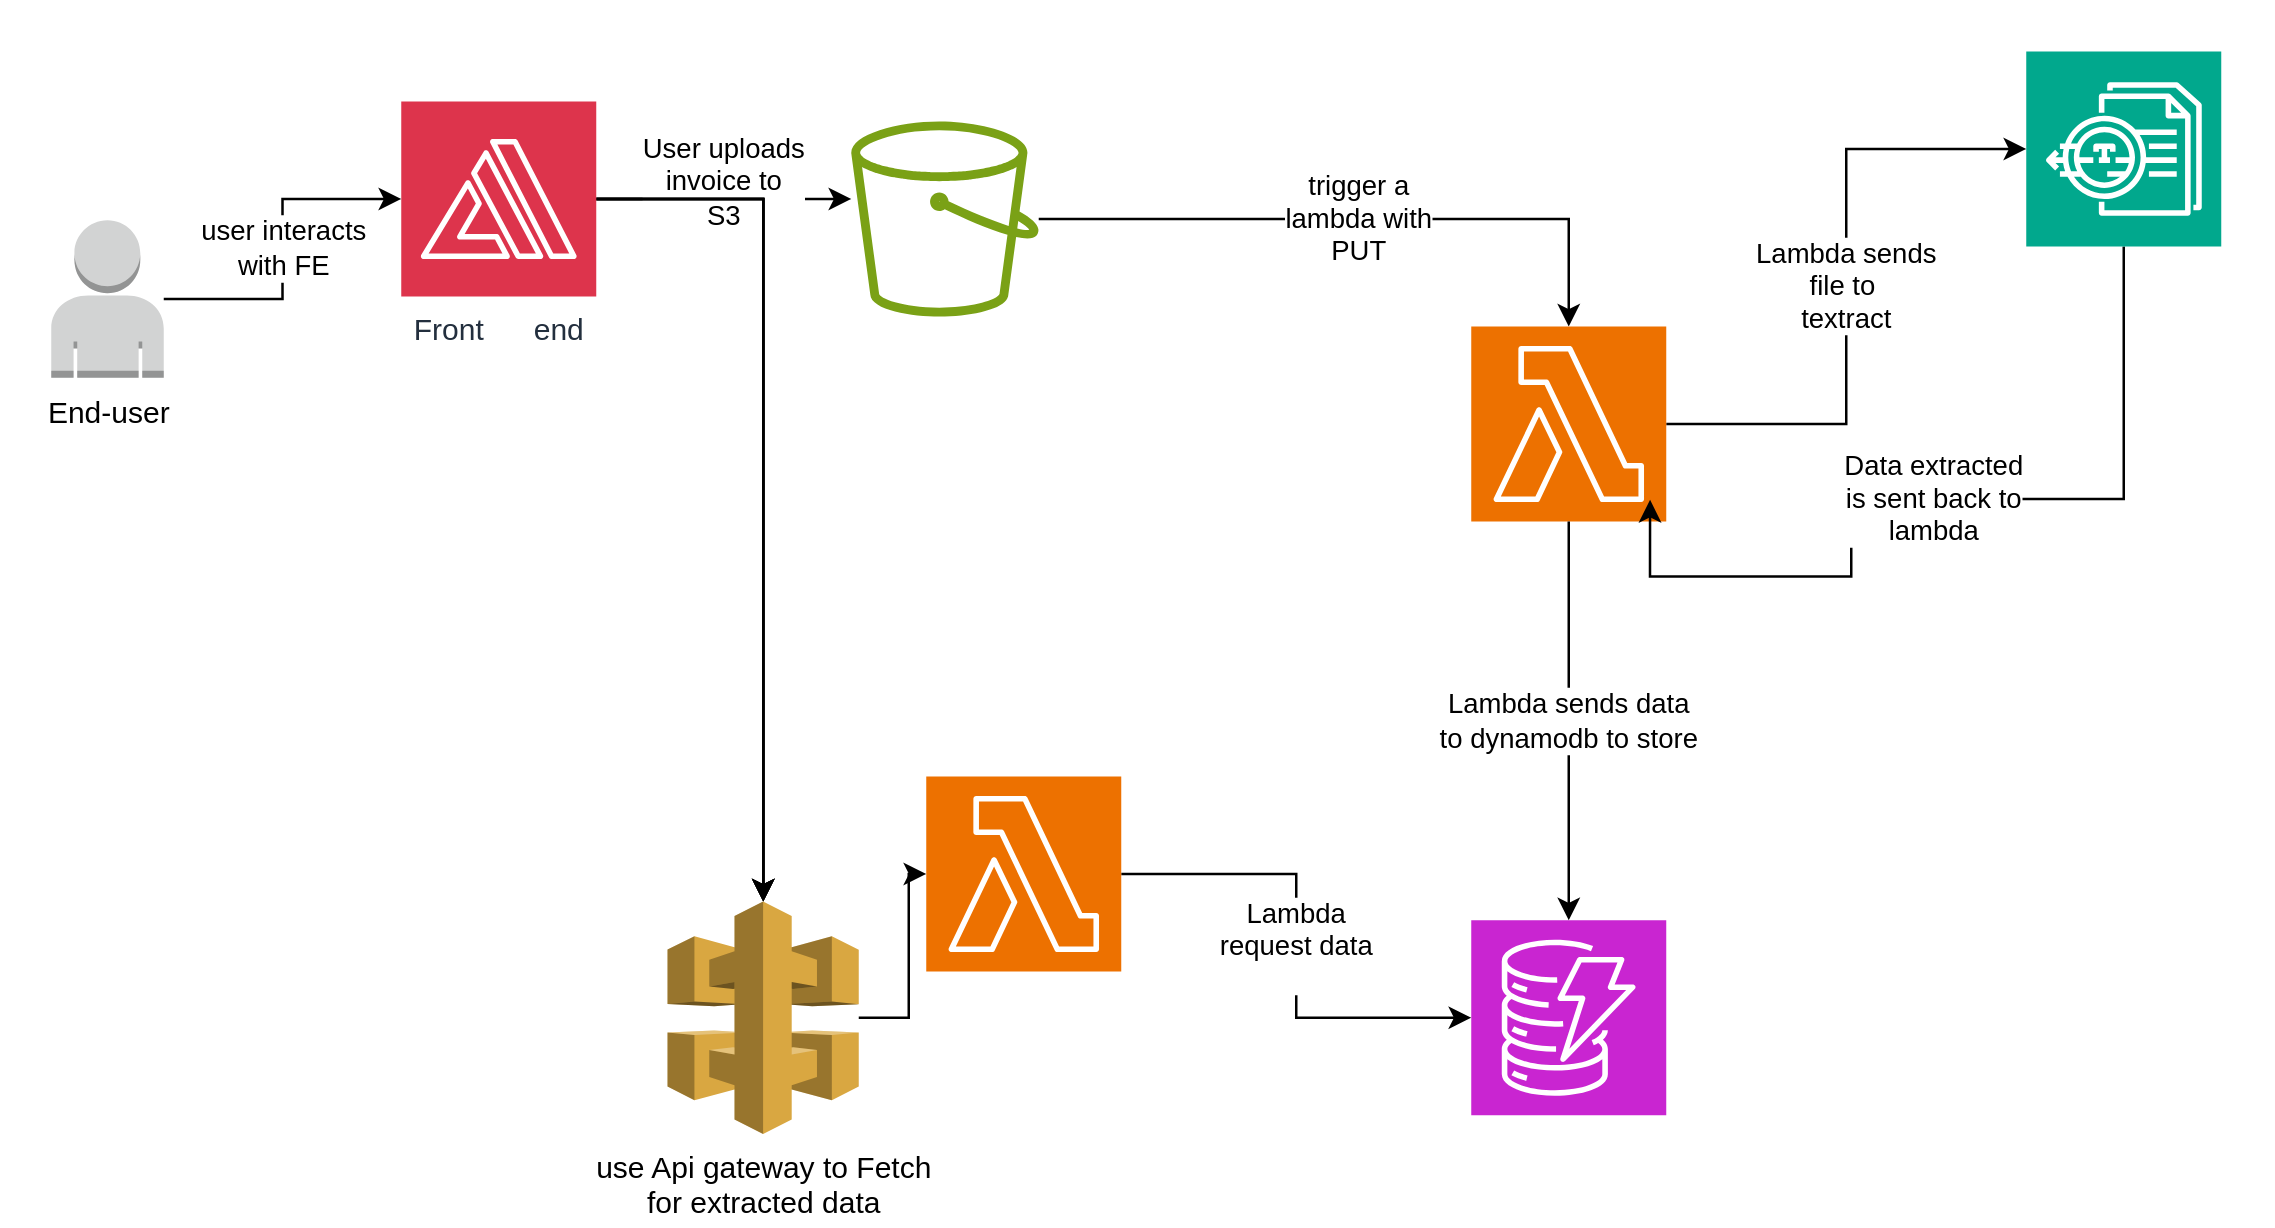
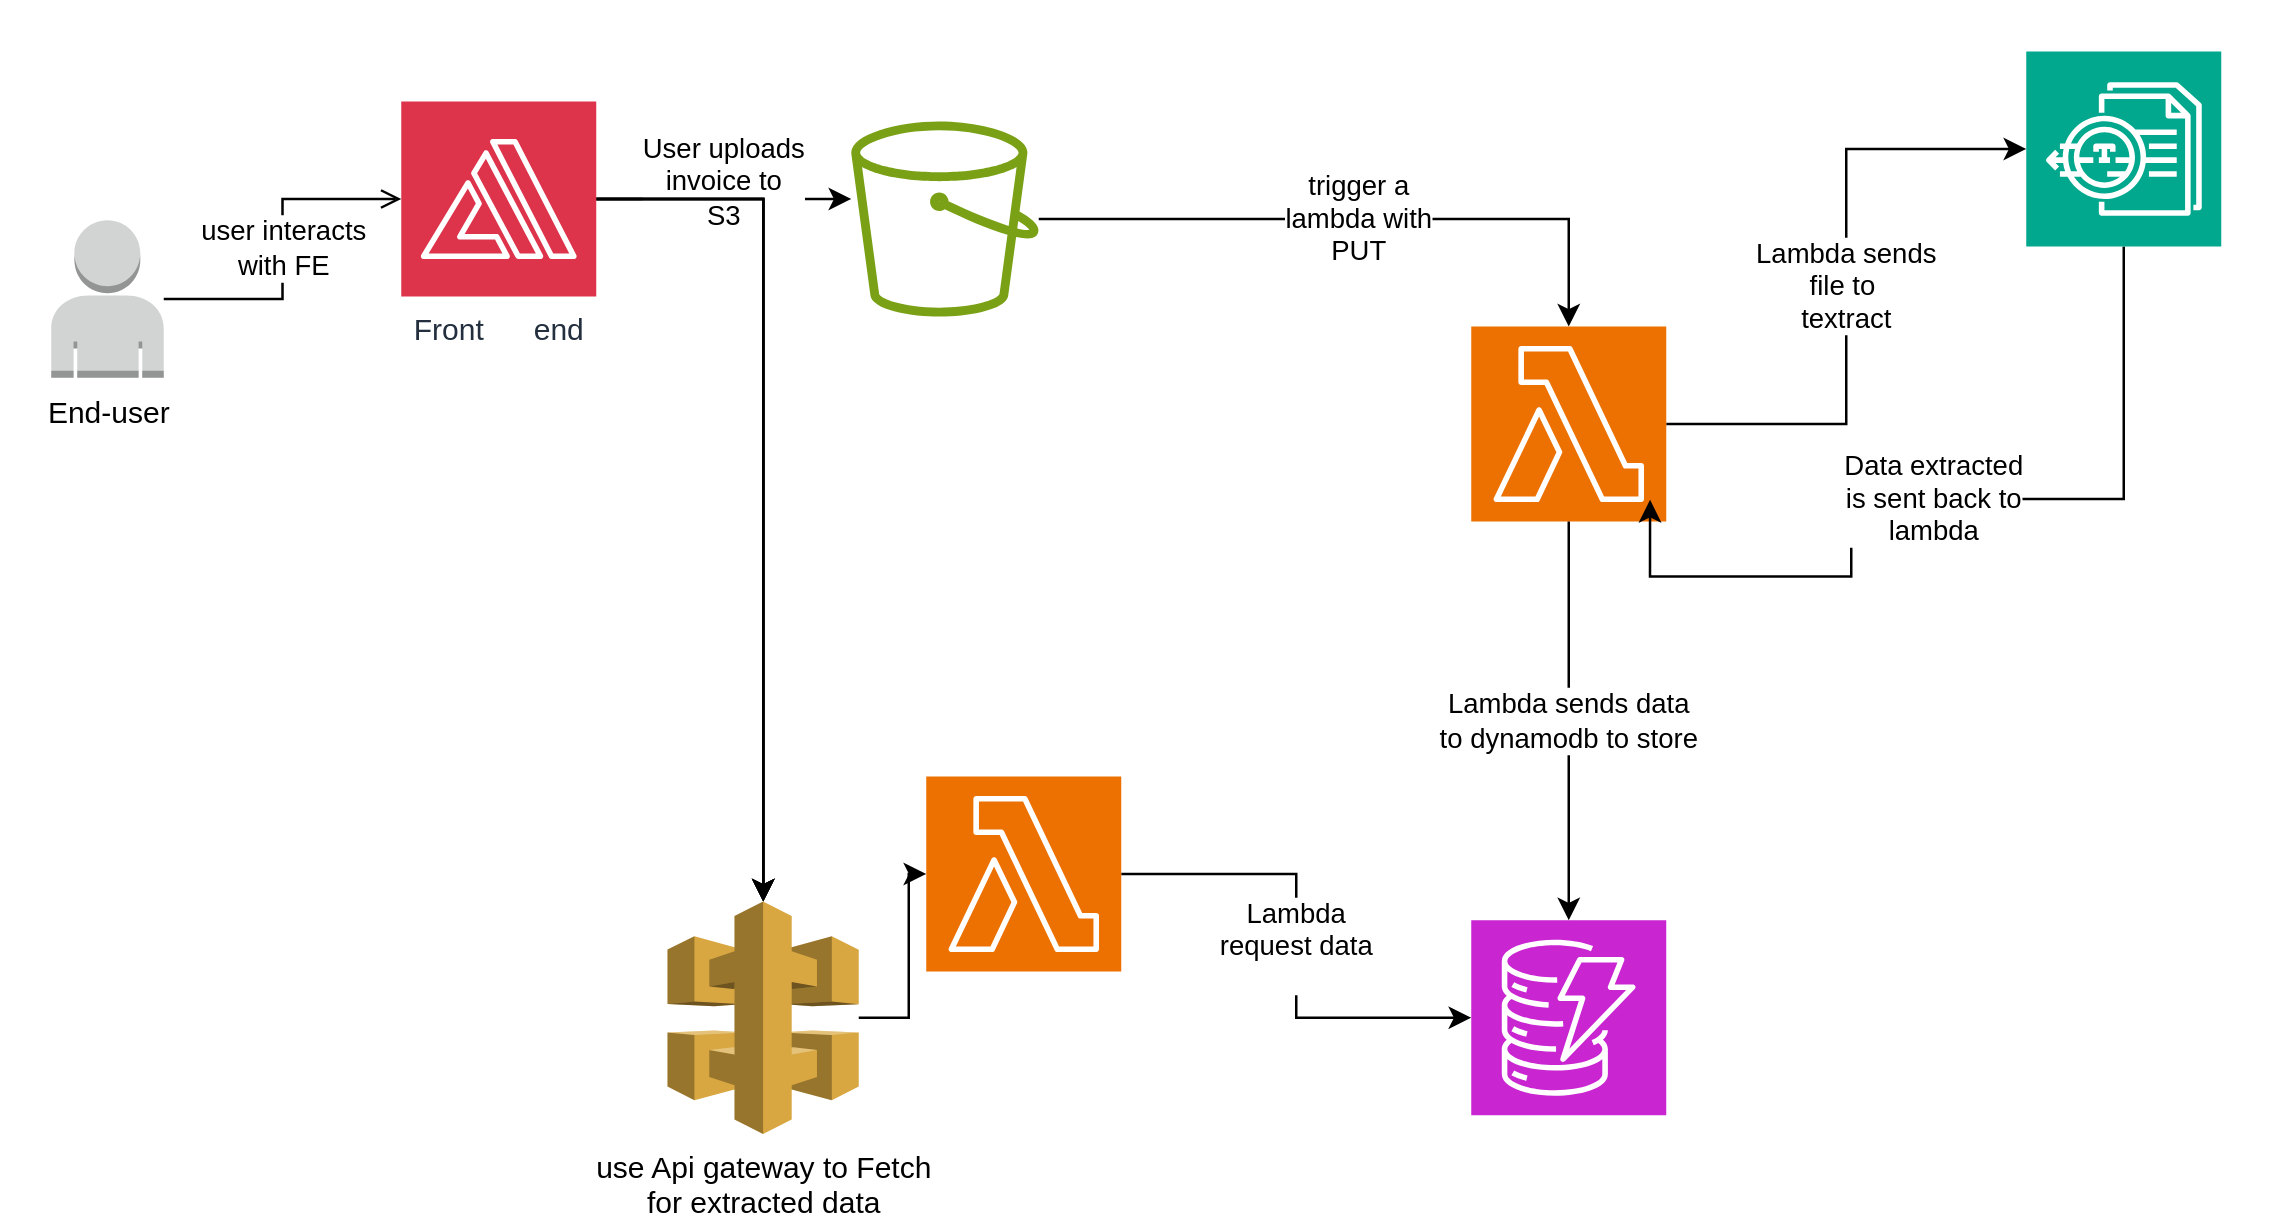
edge "End-user" -> "Front end": arrowhead classic -> open
